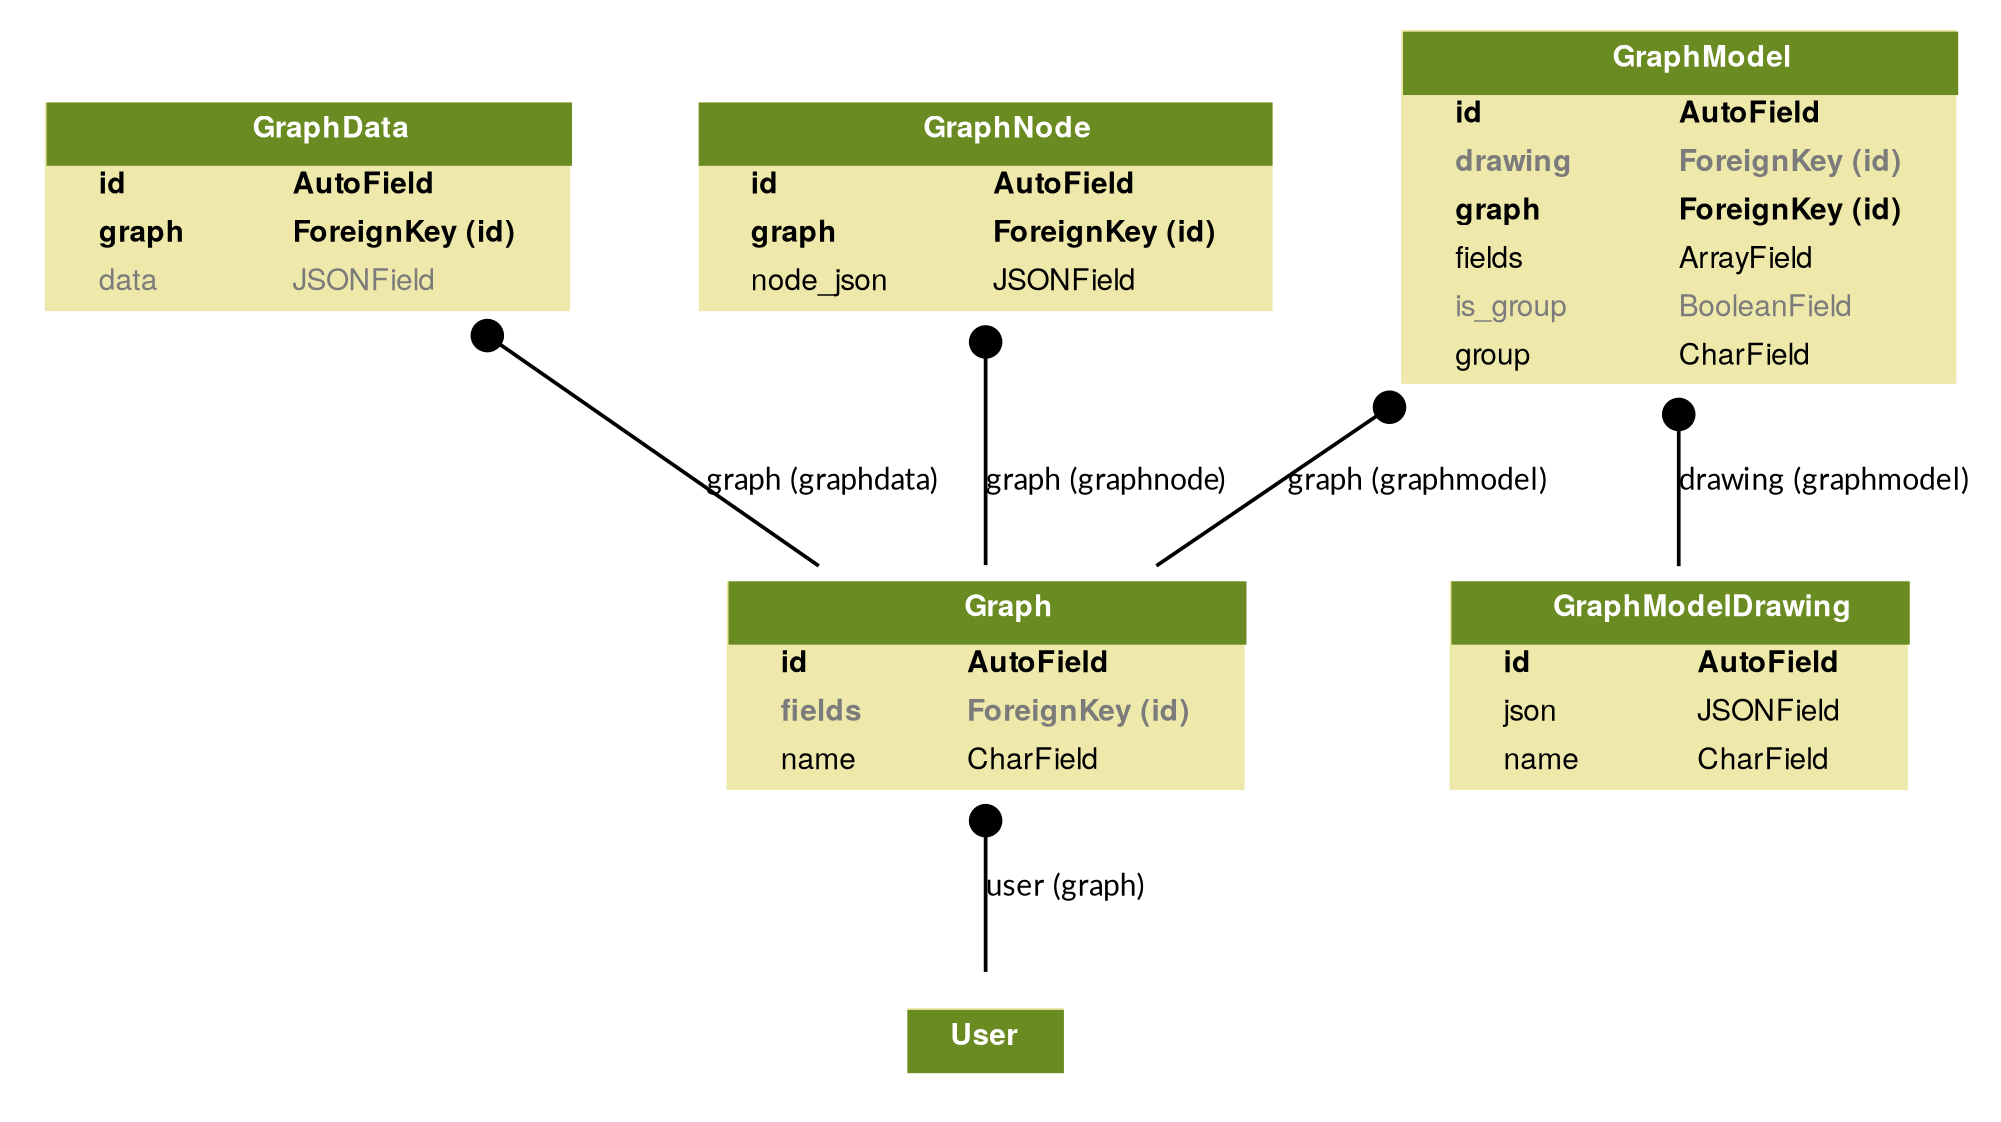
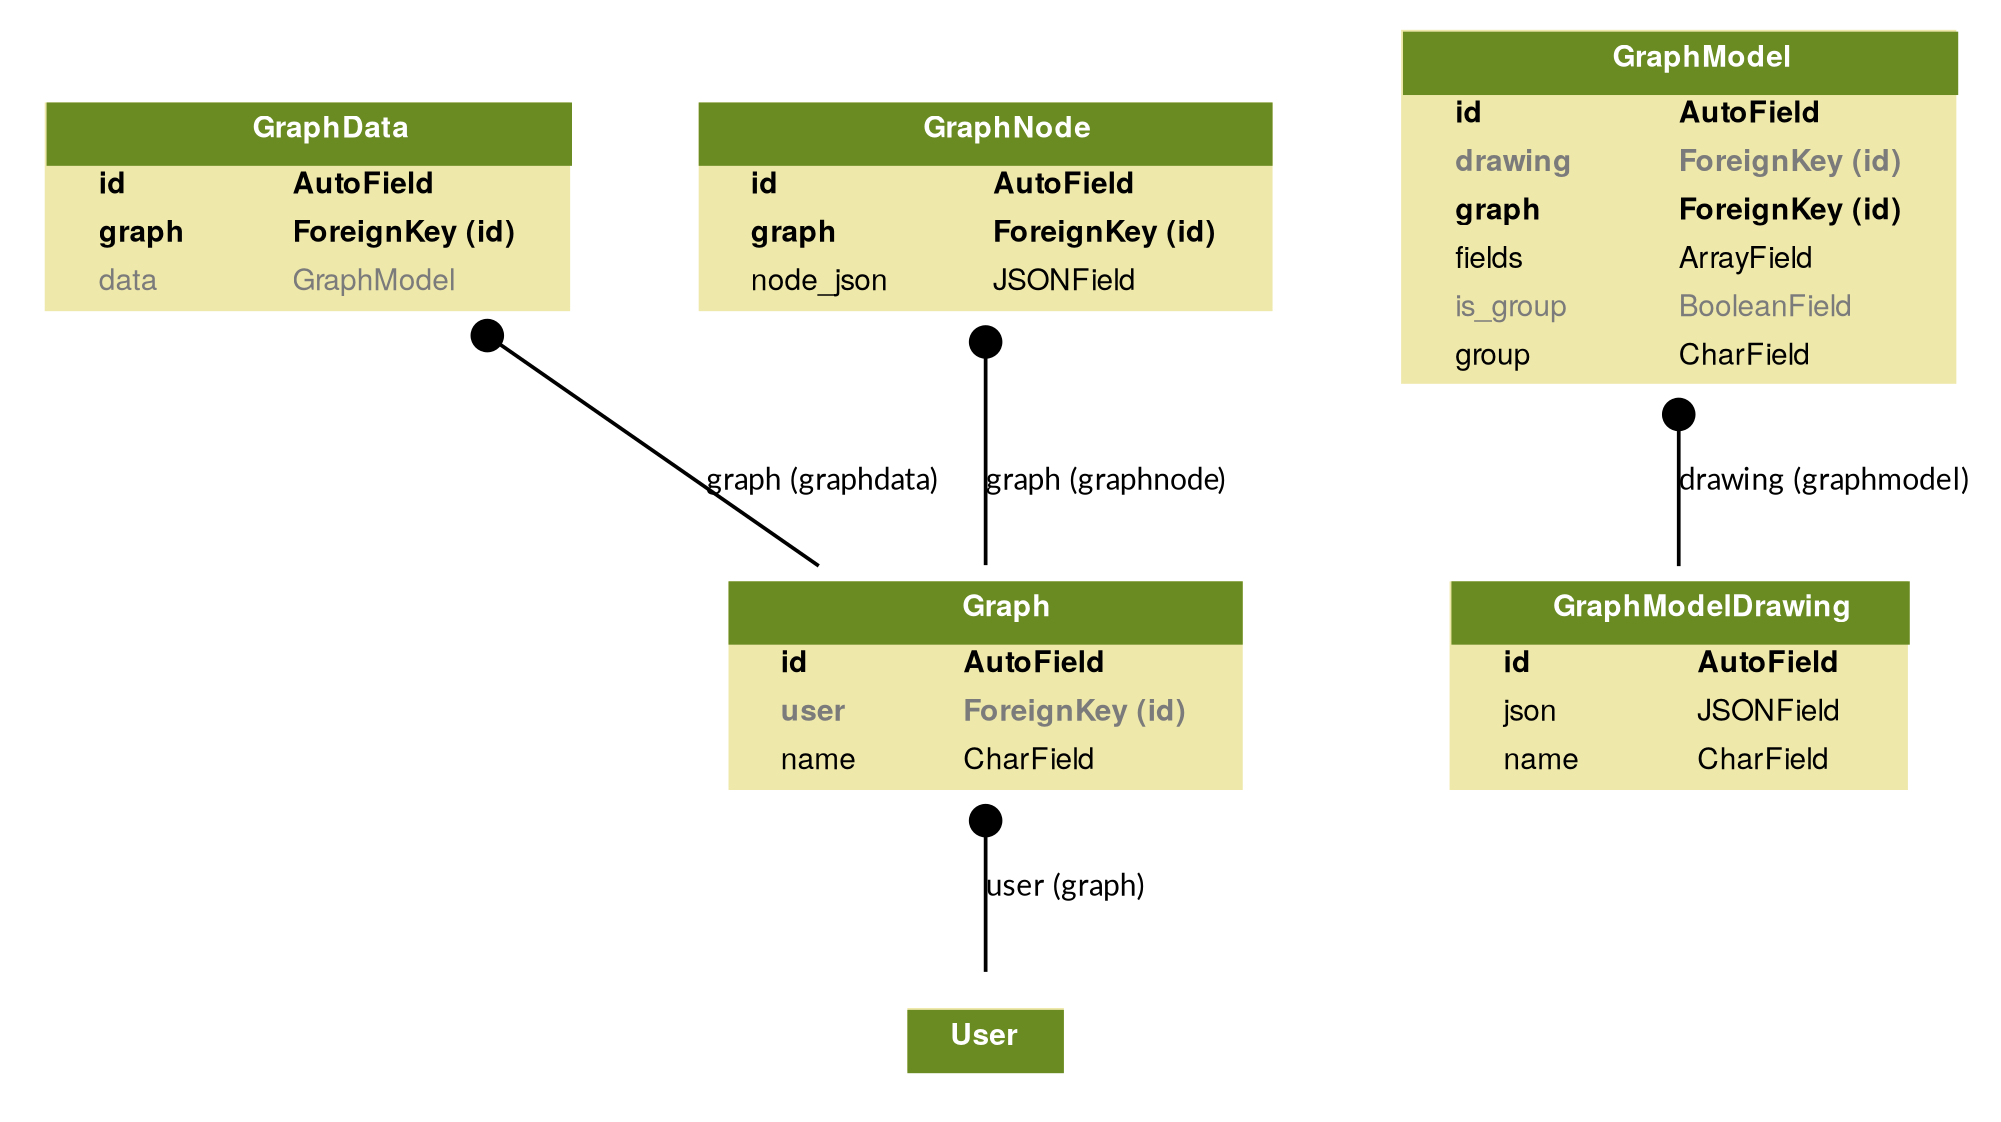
node "GraphData": text "JSONField" -> "GraphModel"
edge "GraphModel" -- "Graph": removed, label "graph (graphmodel)"
node "Graph": text "fields" -> "user"
